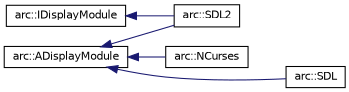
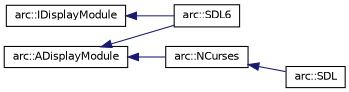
node "arc::SDL2": label "arc::SDL2" -> "arc::SDL6"
edge "arc::SDL" -> "arc::ADisplayModule": now "arc::SDL" -> "arc::NCurses"
